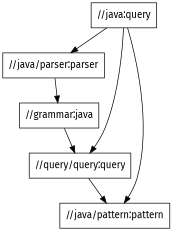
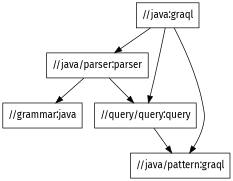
node "//java:query": label "//java:query" -> "//java:graql"
edge "//grammar:java" -> "//query/query:query": now "//java/parser:parser" -> "//query/query:query"
node "//java/pattern:pattern": label "//java/pattern:pattern" -> "//java/pattern:graql"
